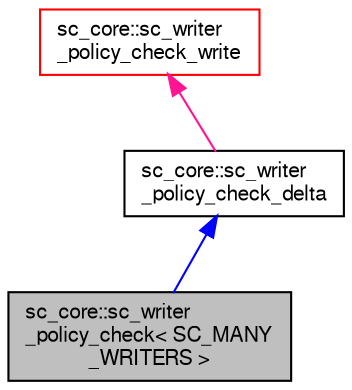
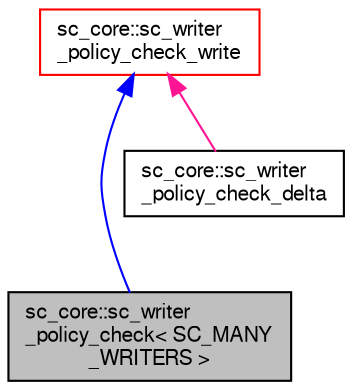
edge "sc_core::sc_writer _policy_check< SC_MANY _WRITERS >" -> "sc_core::sc_writer _policy_check_delta": now "sc_core::sc_writer _policy_check< SC_MANY _WRITERS >" -> "sc_core::sc_writer _policy_check_write"
